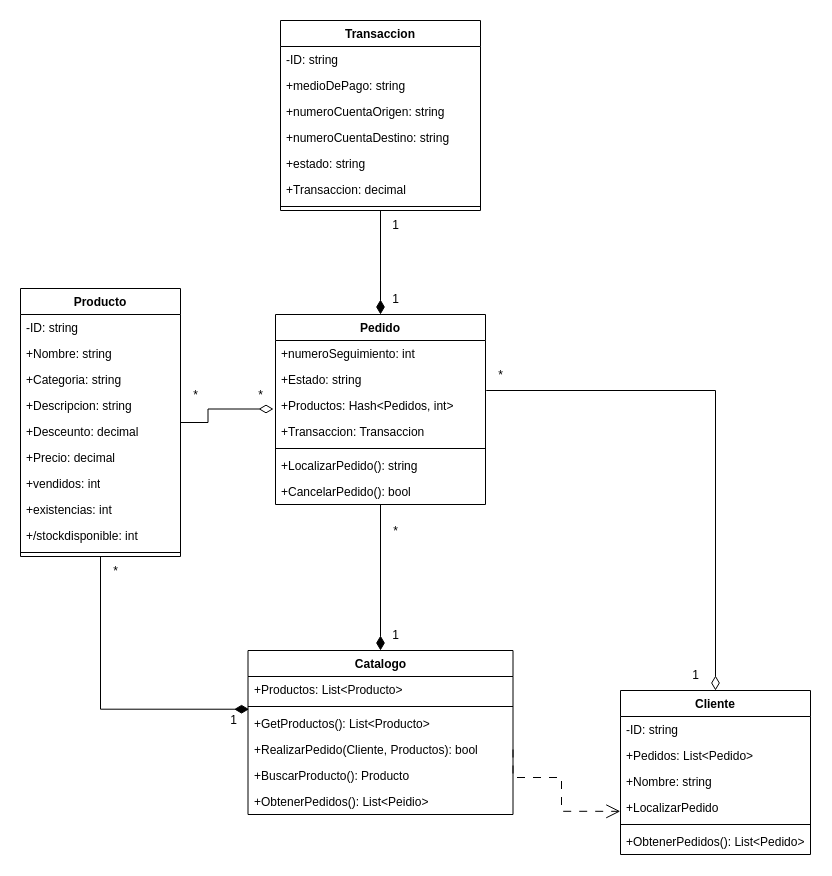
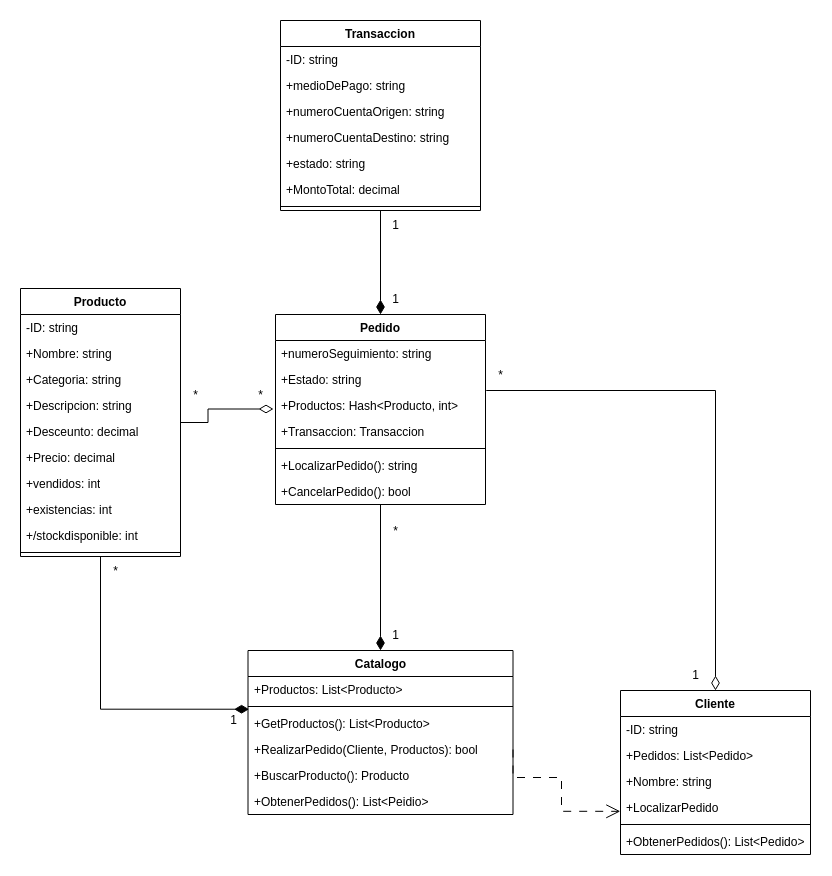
node "+Transaccion: decimal": label "+Transaccion: decimal" -> "+MontoTotal: decimal"
node "+numeroSeguimiento: int": label "+numeroSeguimiento: int" -> "+numeroSeguimiento: string"
node "+Productos: Hash<Pedidos, int>": label "+Productos: Hash<Pedidos, int>" -> "+Productos: Hash<Producto, int>"
